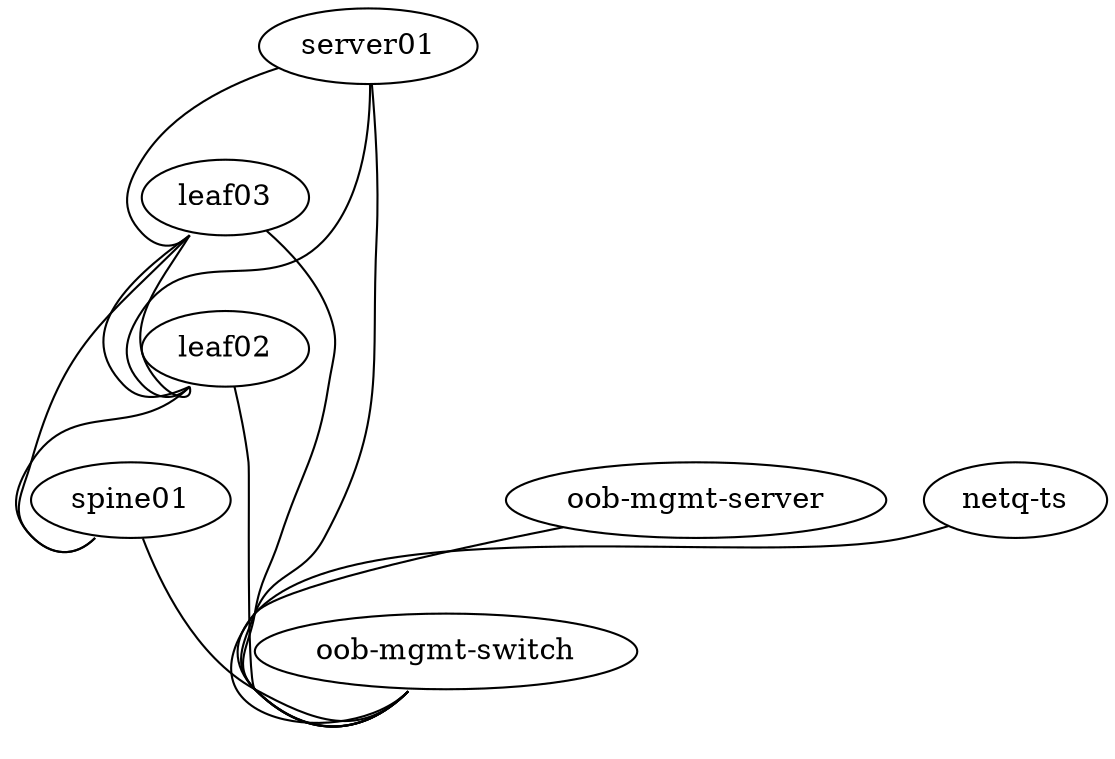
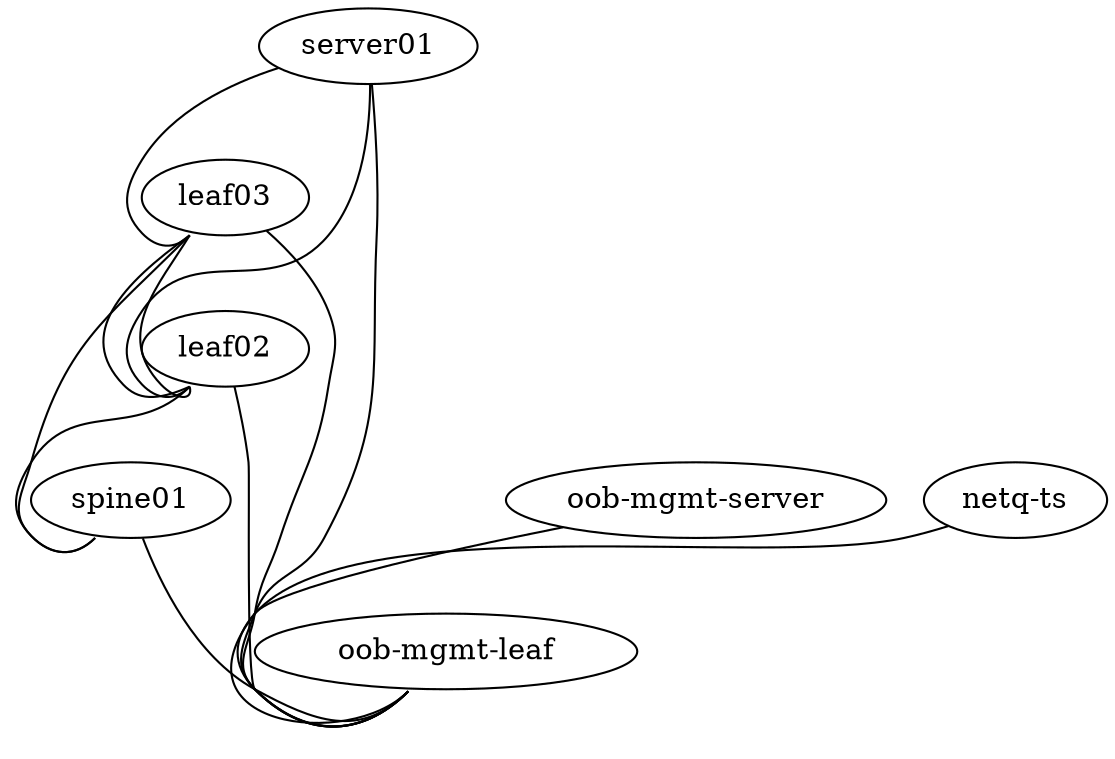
node "oob-mgmt-switch": label "oob-mgmt-switch" -> "oob-mgmt-leaf"
